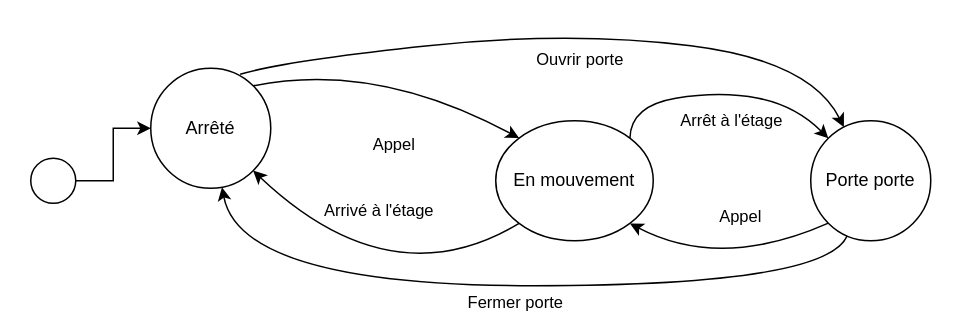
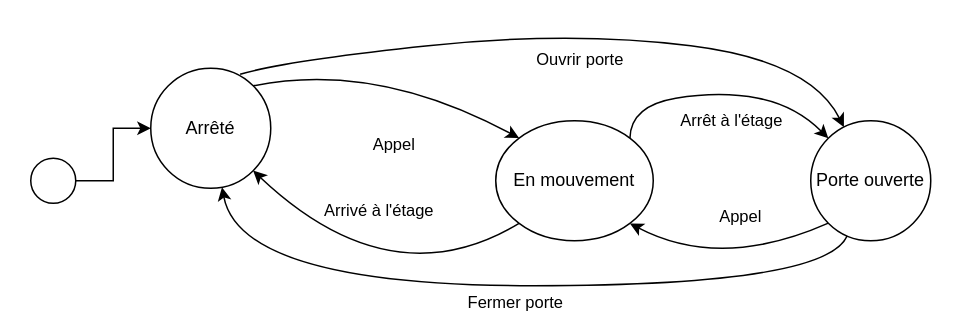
node "Porte porte": label "Porte porte" -> "Porte ouverte"
